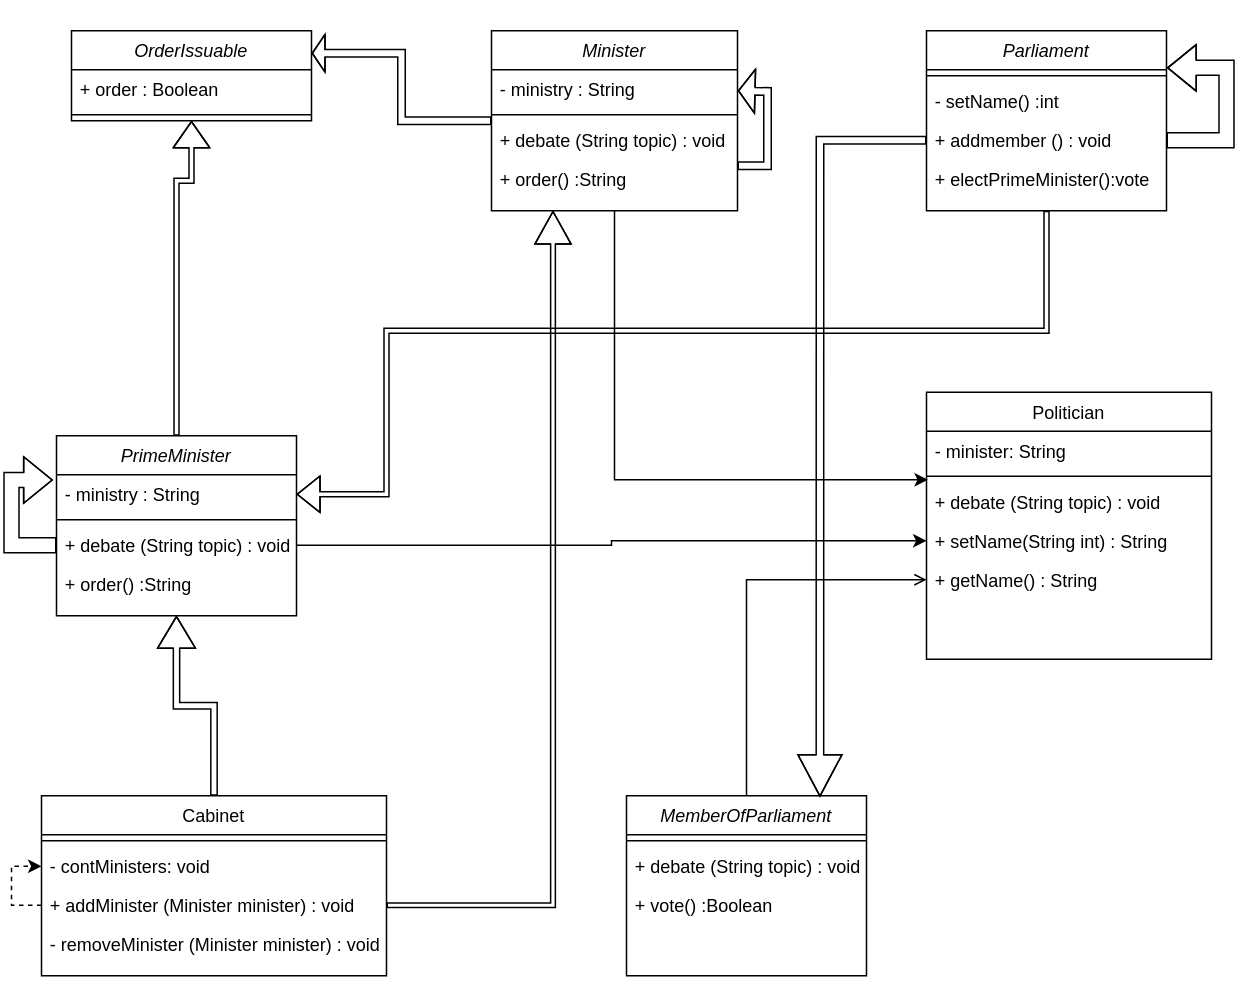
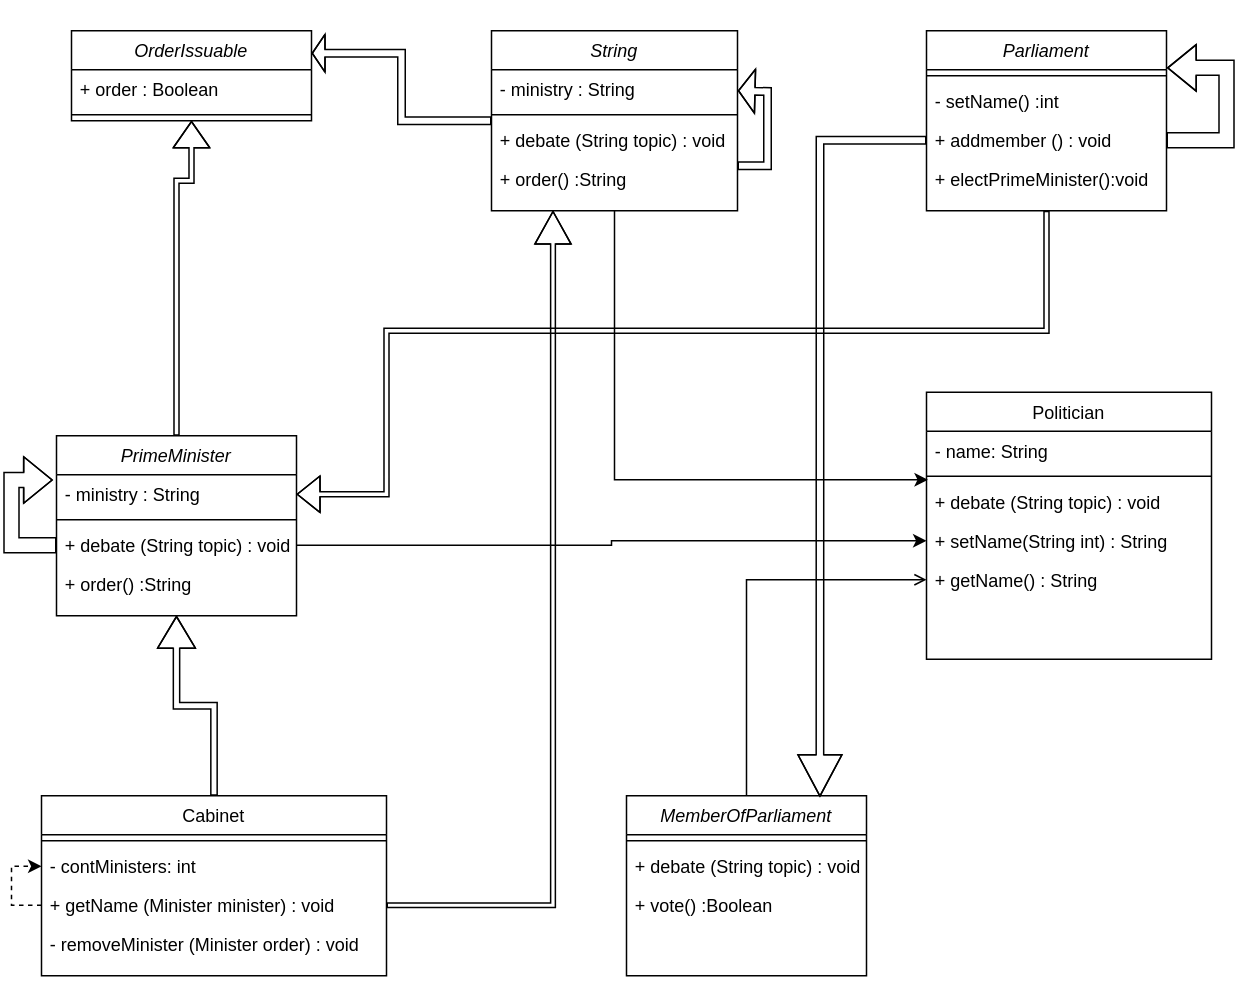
node "Minister": label "Minister" -> "String"
node "+ electPrimeMinister():vote": label "+ electPrimeMinister():vote" -> "+ electPrimeMinister():void"
node "- minister: String": label "- minister: String" -> "- name: String"
node "- contMinisters: void": label "- contMinisters: void" -> "- contMinisters: int"
node "+ addMinister (Minister minister) : void": label "+ addMinister (Minister minister) : void" -> "+ getName (Minister minister) : void"
node "- removeMinister (Minister minister) : void": label "- removeMinister (Minister minister) : void" -> "- removeMinister (Minister order) : void"
